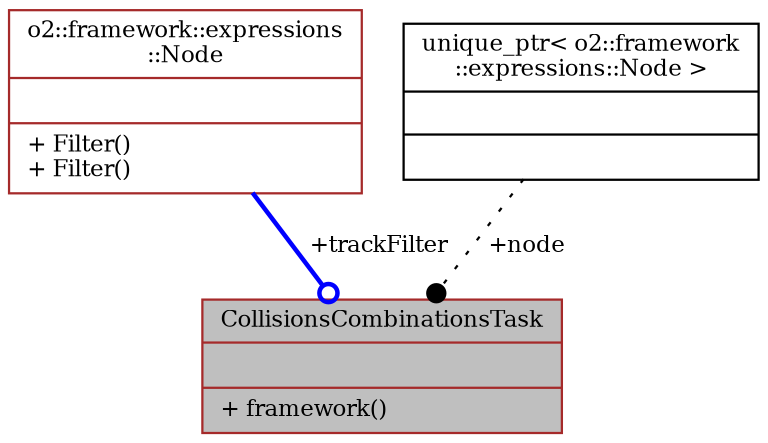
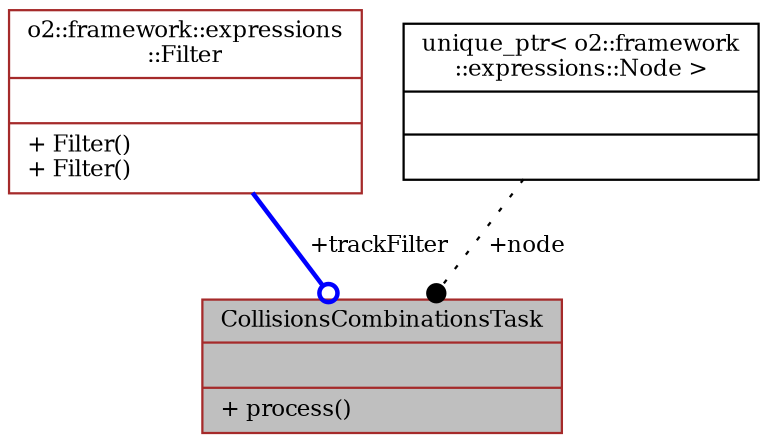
node "o2::framework::expressions": text "::Node" -> "::Filter"
node "CollisionsCombinationsTask": text "+ framework()" -> "+ process()"
